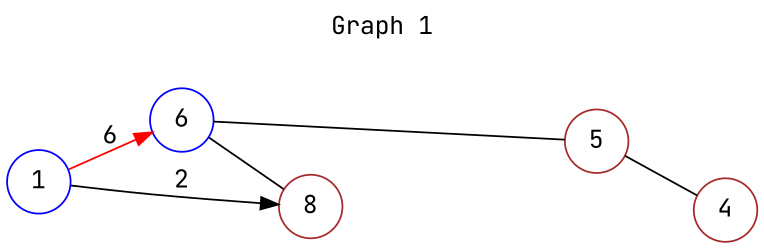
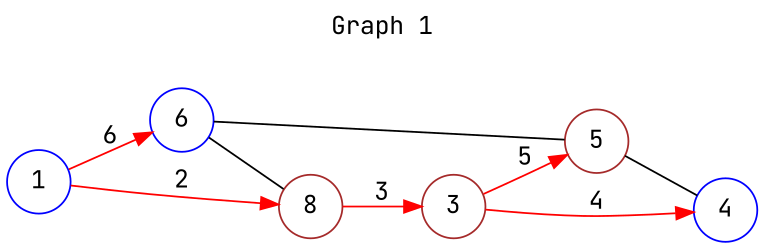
edge "1" -> "8": color black -> red
node "3": added
node "4": color brown -> blue
